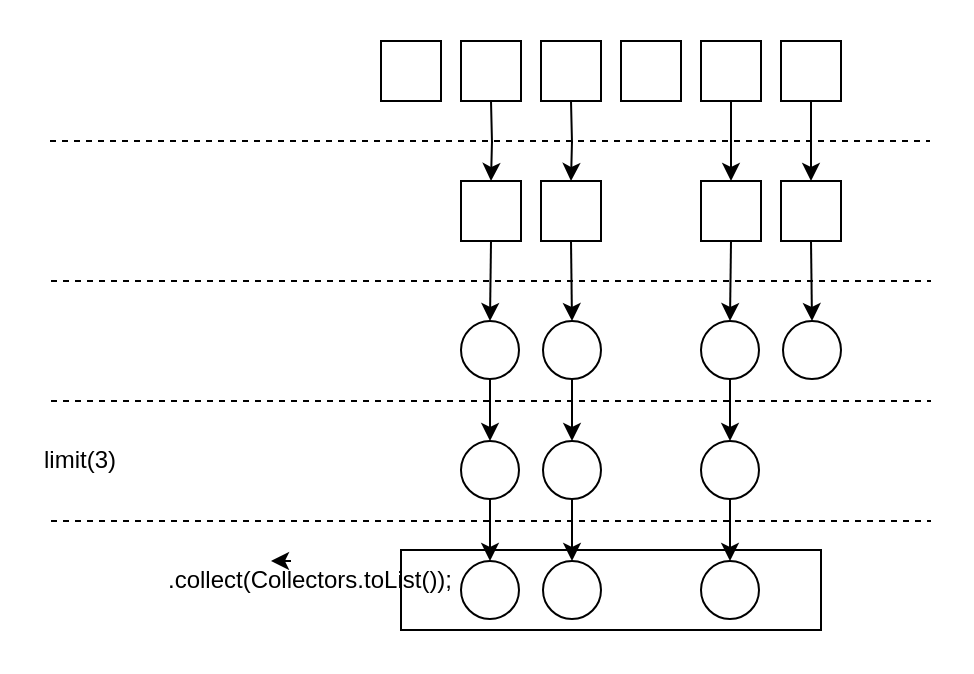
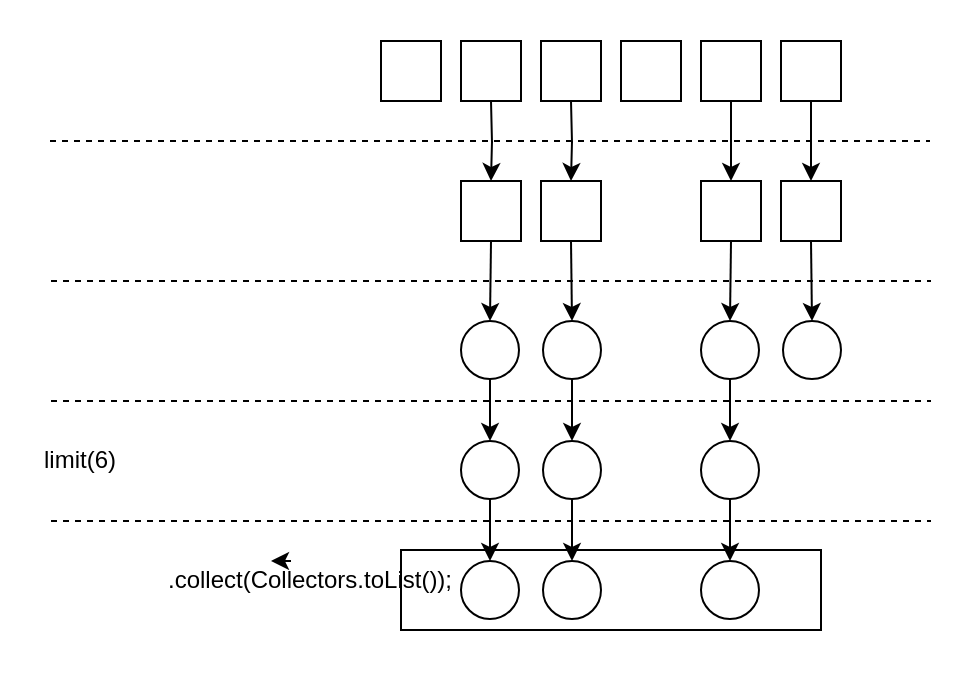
node "limit(3)": label "limit(3)" -> "limit(6)"
